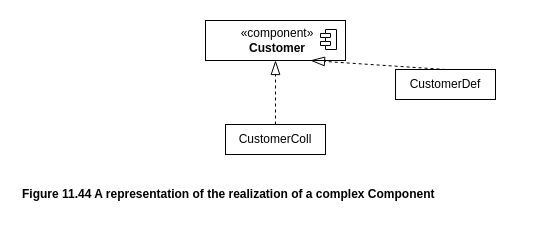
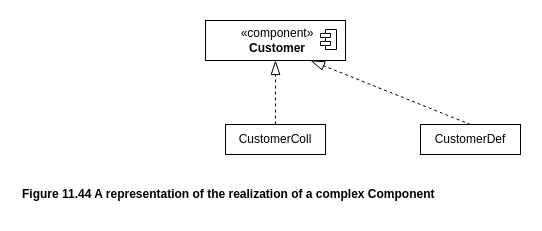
node "CustomerDef": moved (446, 85) -> (471, 140)
